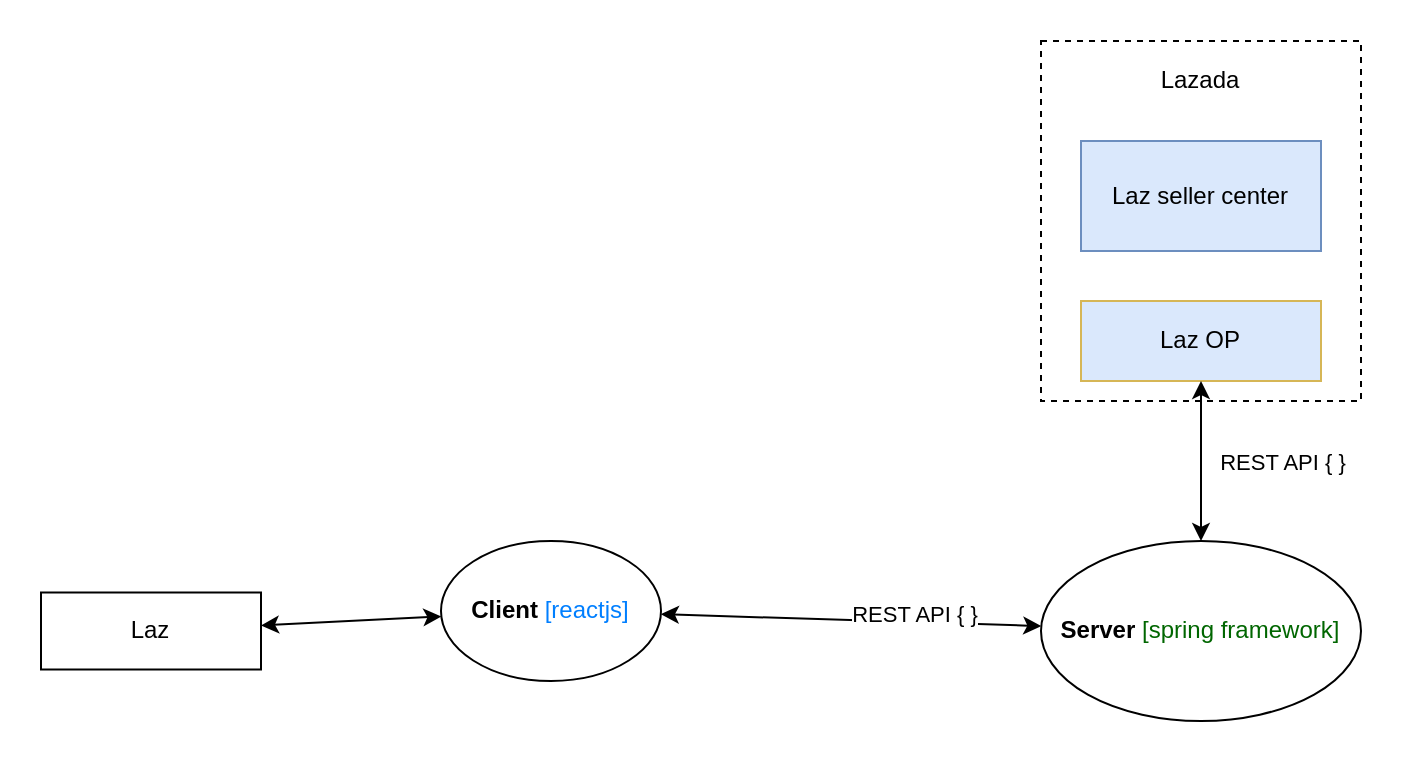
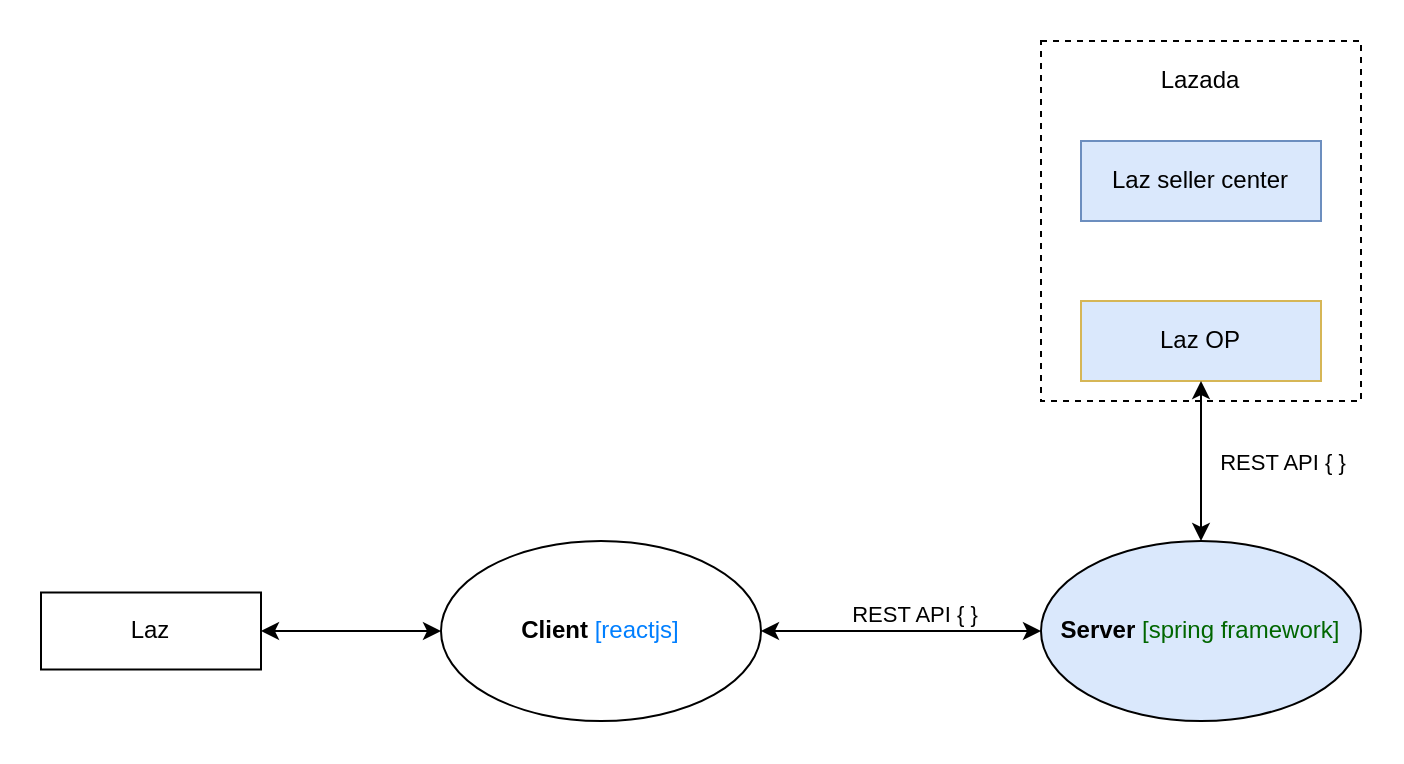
node "Laz seller center": size 240x110 -> 240x80
node "Client [reactjs]": size 220x140 -> 320x180
node "Server [spring framework]": fillcolor #ffffff -> #dae8fc
